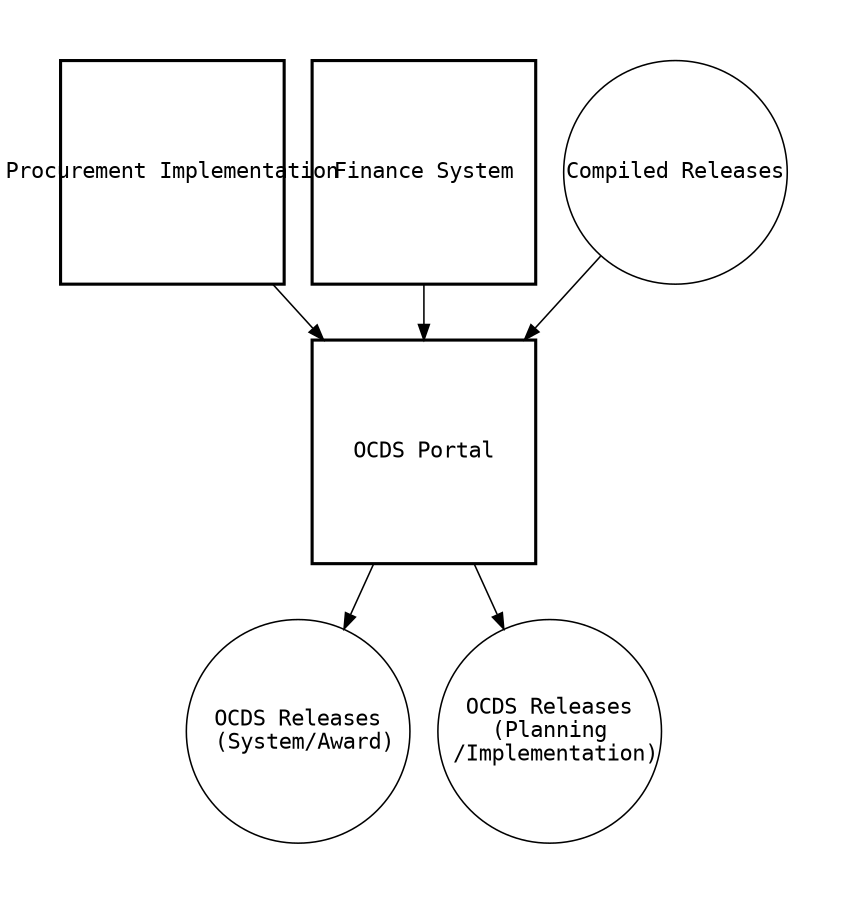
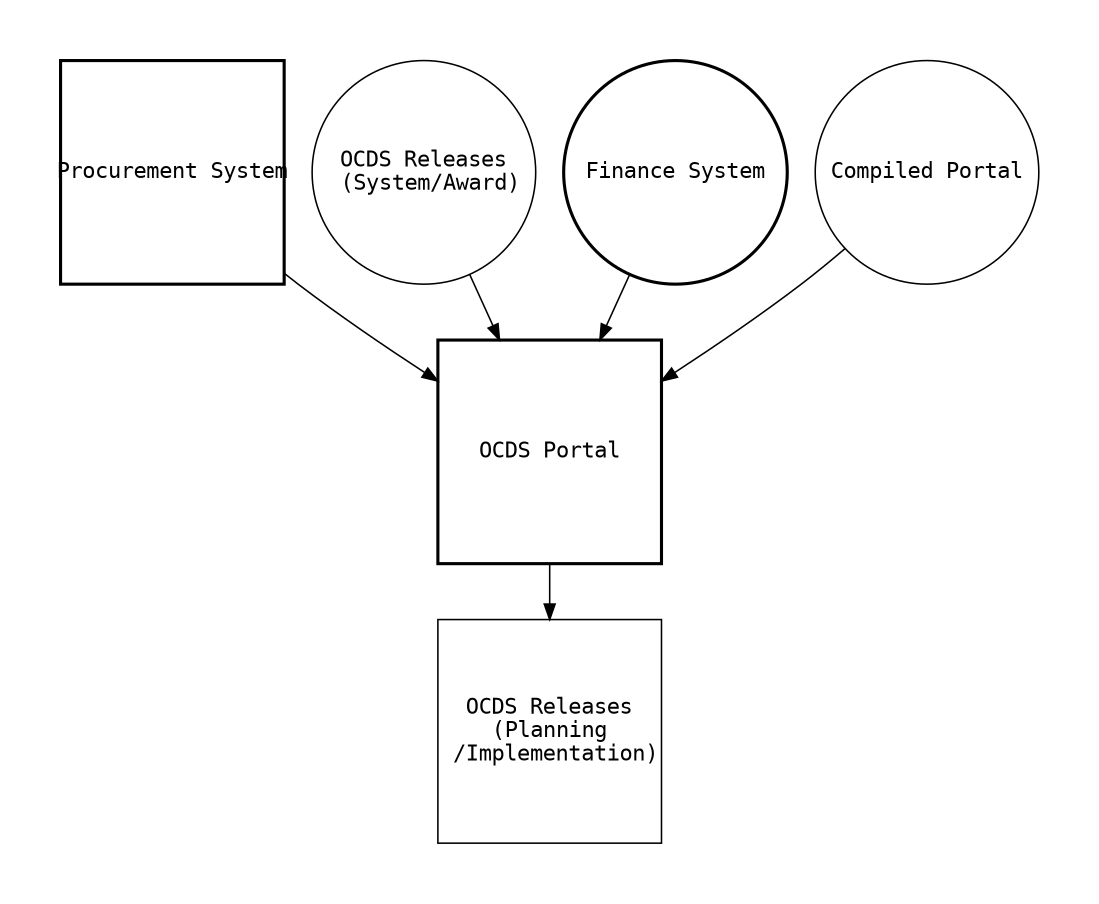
node "Procurement Implementation": label "Procurement Implementation" -> "Procurement System"
node "Finance System": shape square -> circle
node "Compiled Releases": label "Compiled Releases" -> "Compiled Portal"
edge "OCDS Portal" -> "OCDS Releases (System/Award)": reversed
node "OCDS Releases (Planning /Implementation)": shape circle -> square
